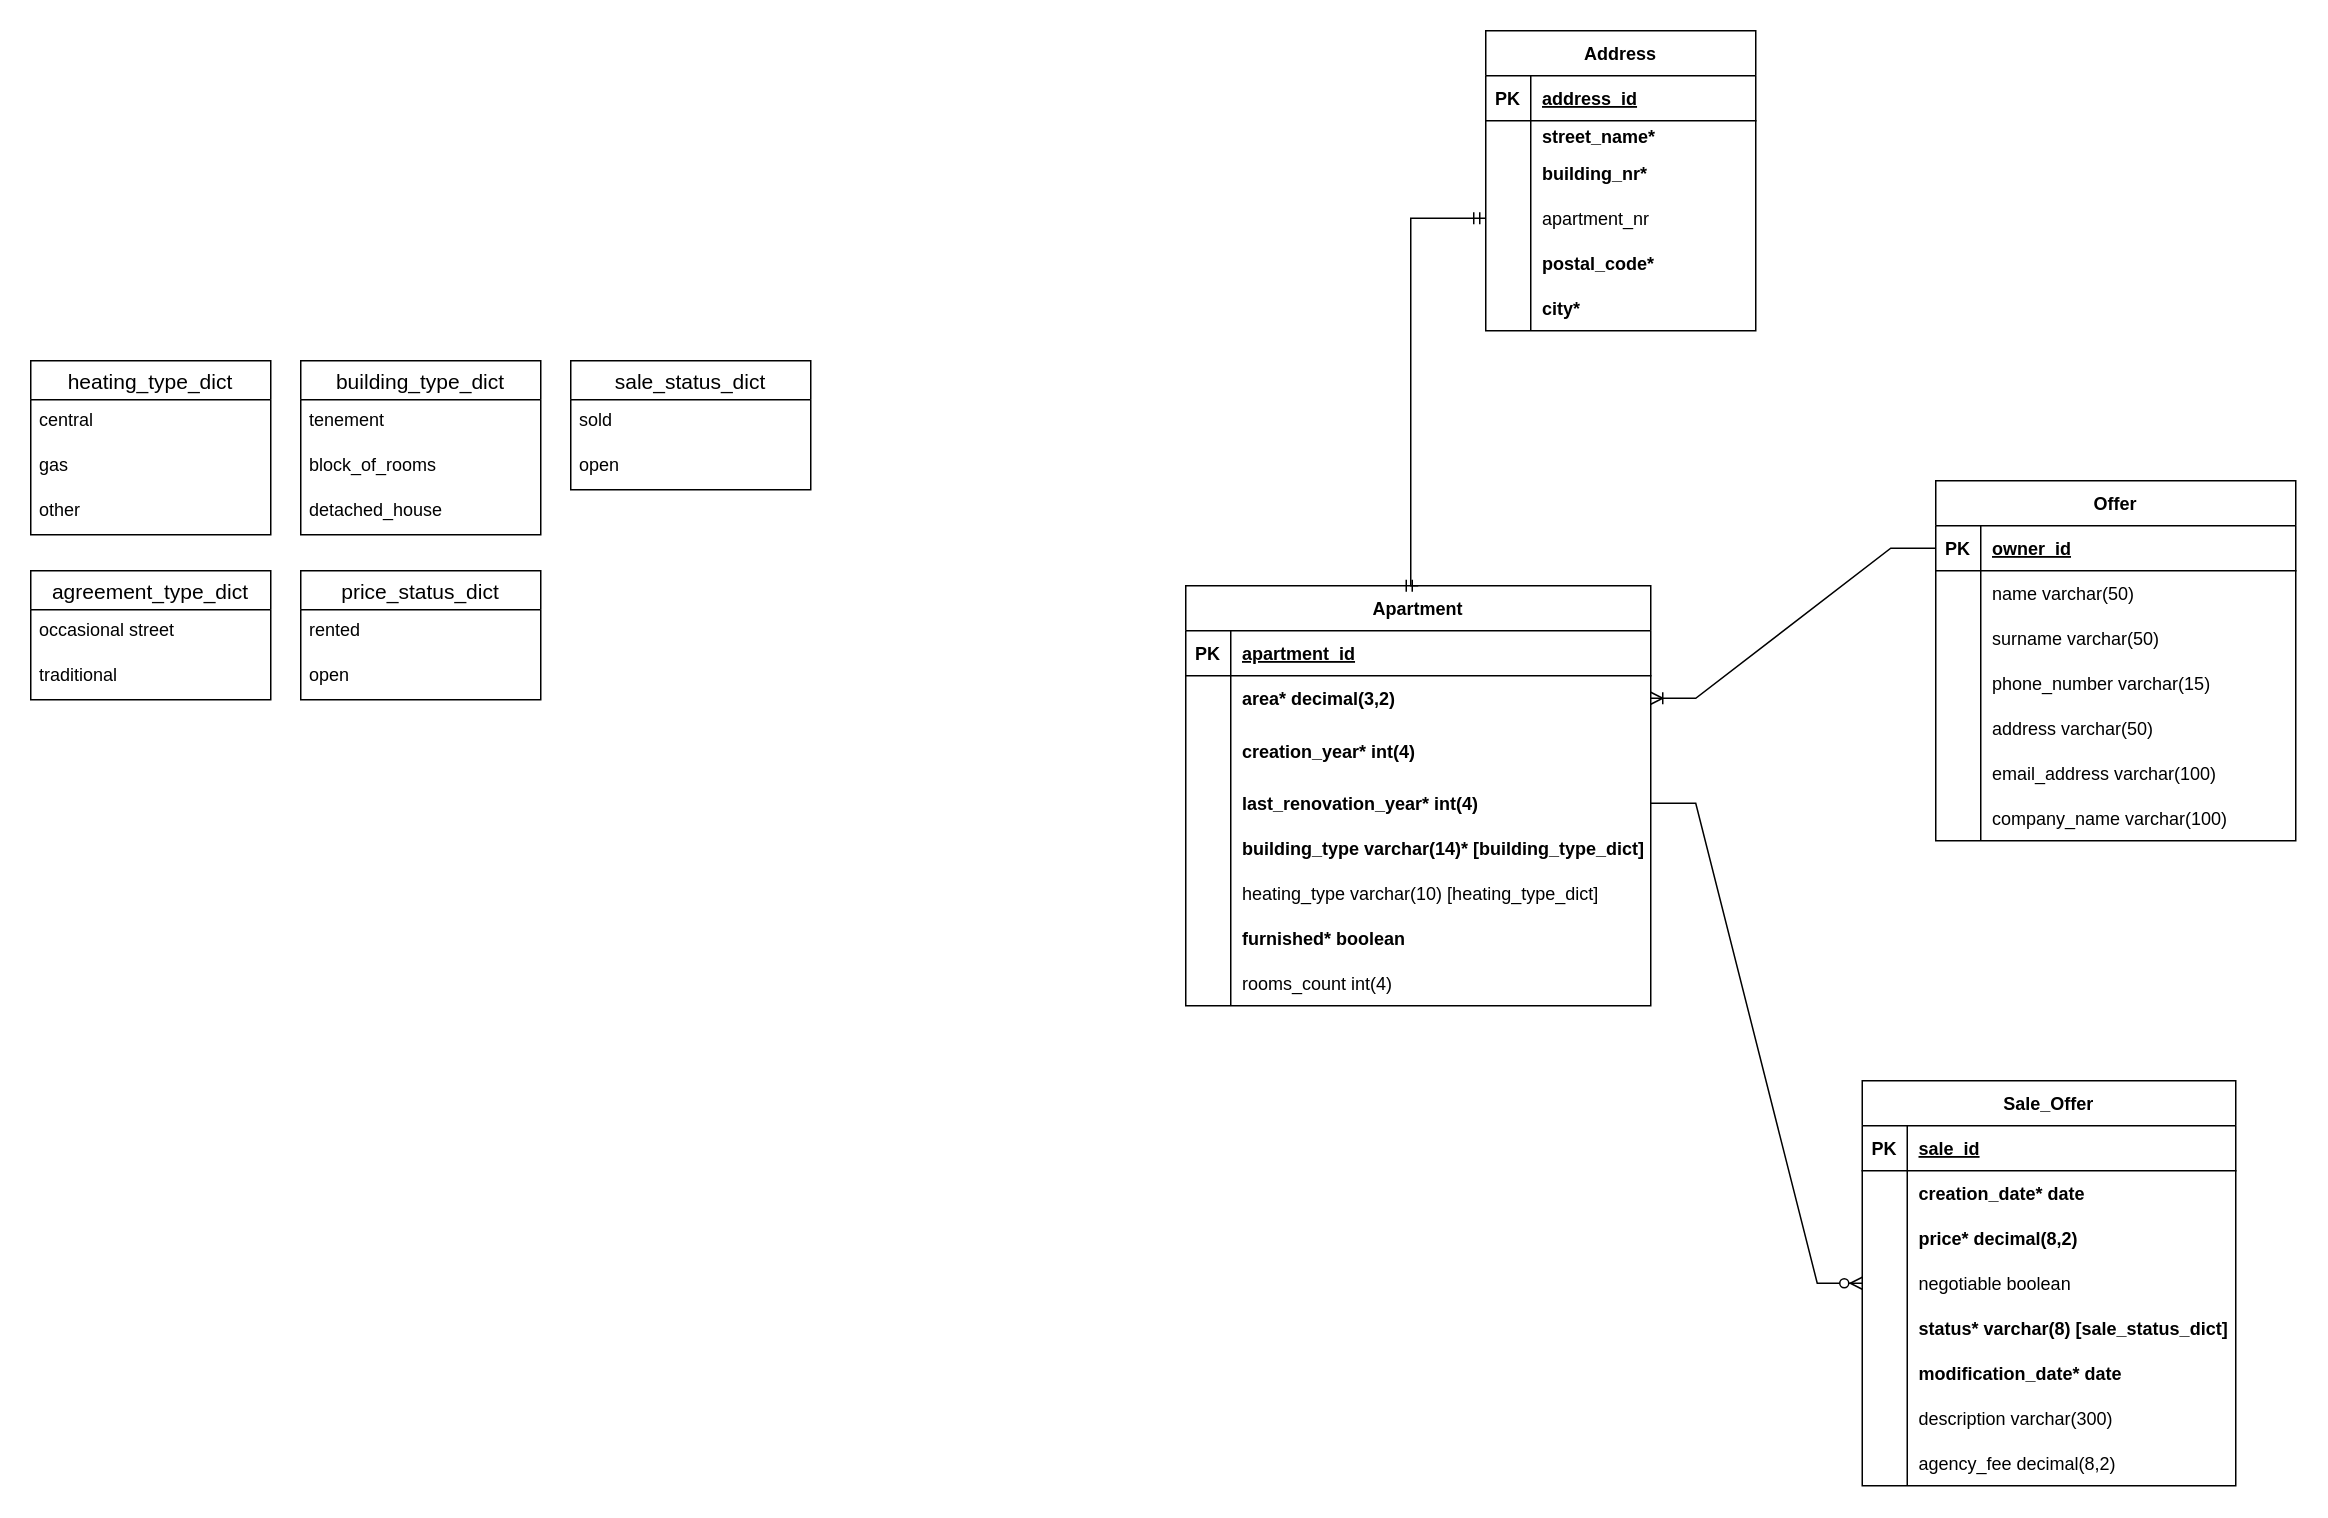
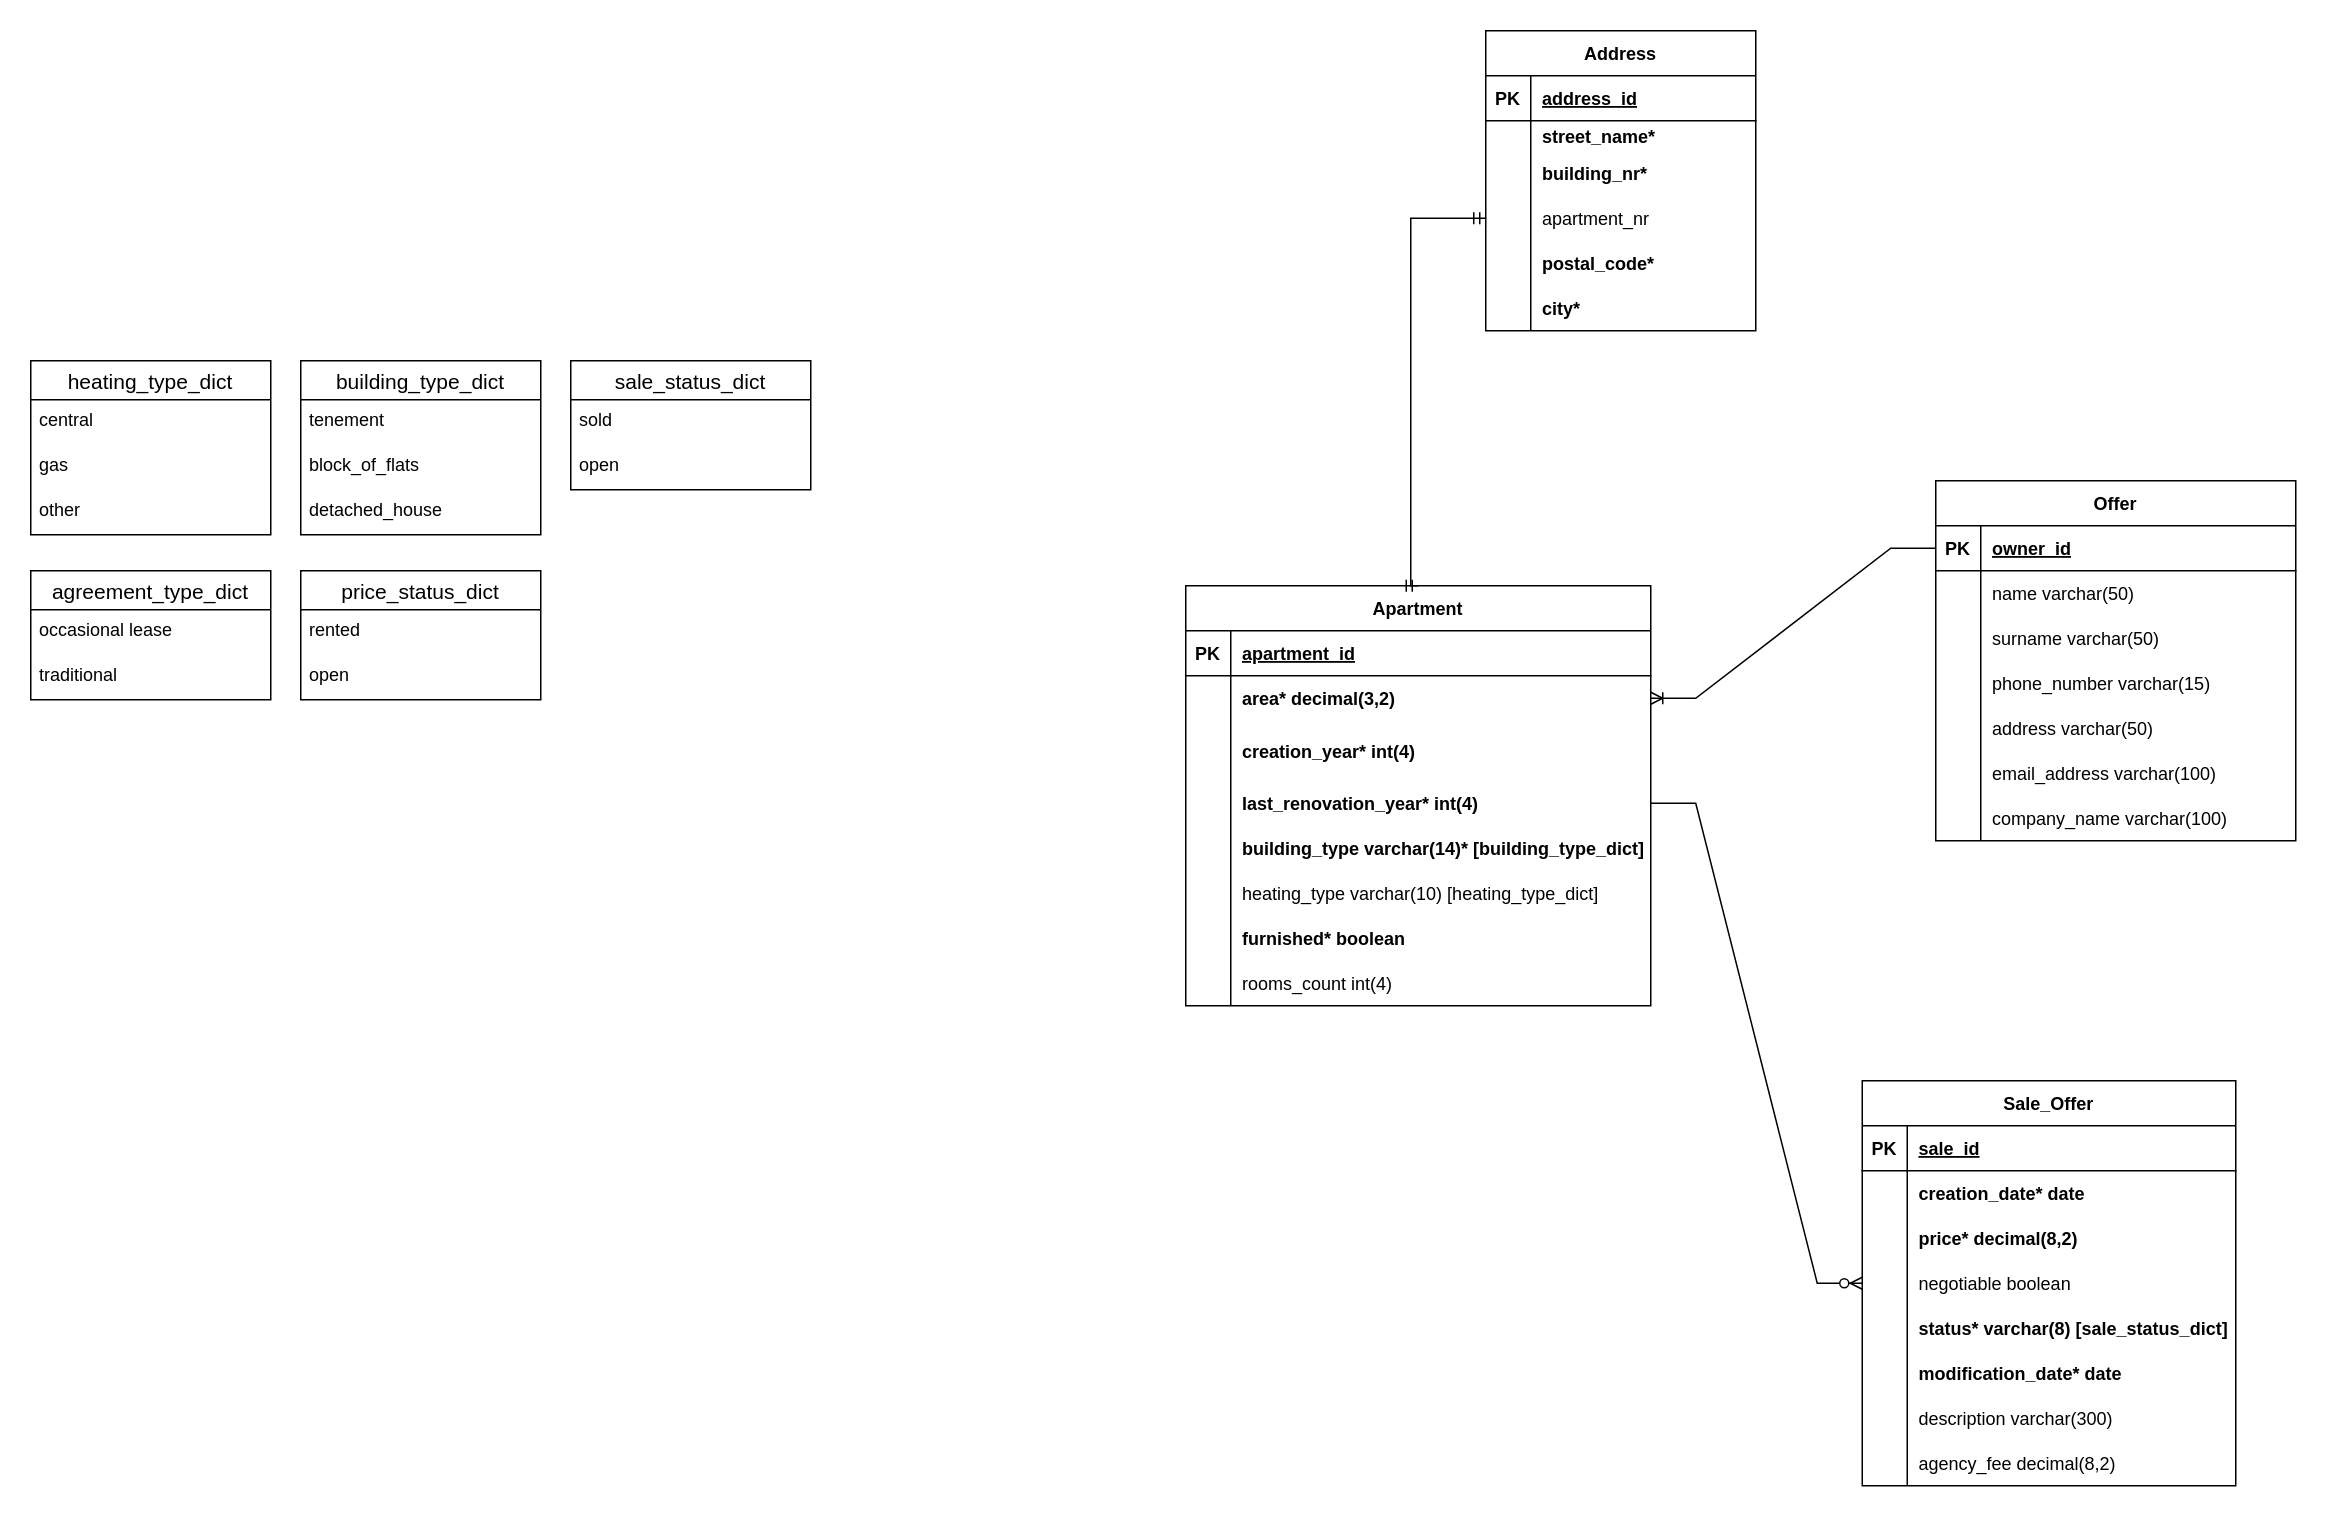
node "block_of_rooms": label "block_of_rooms" -> "block_of_flats"
node "occasional street": label "occasional street" -> "occasional lease"
